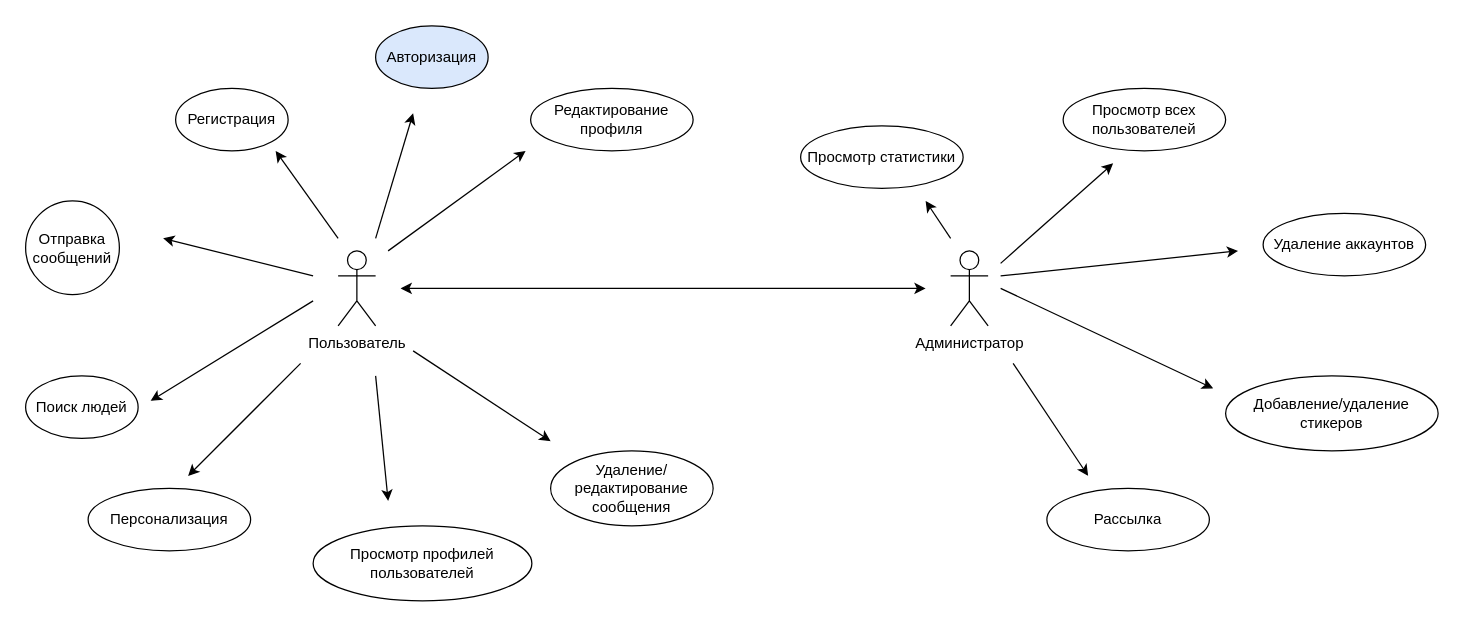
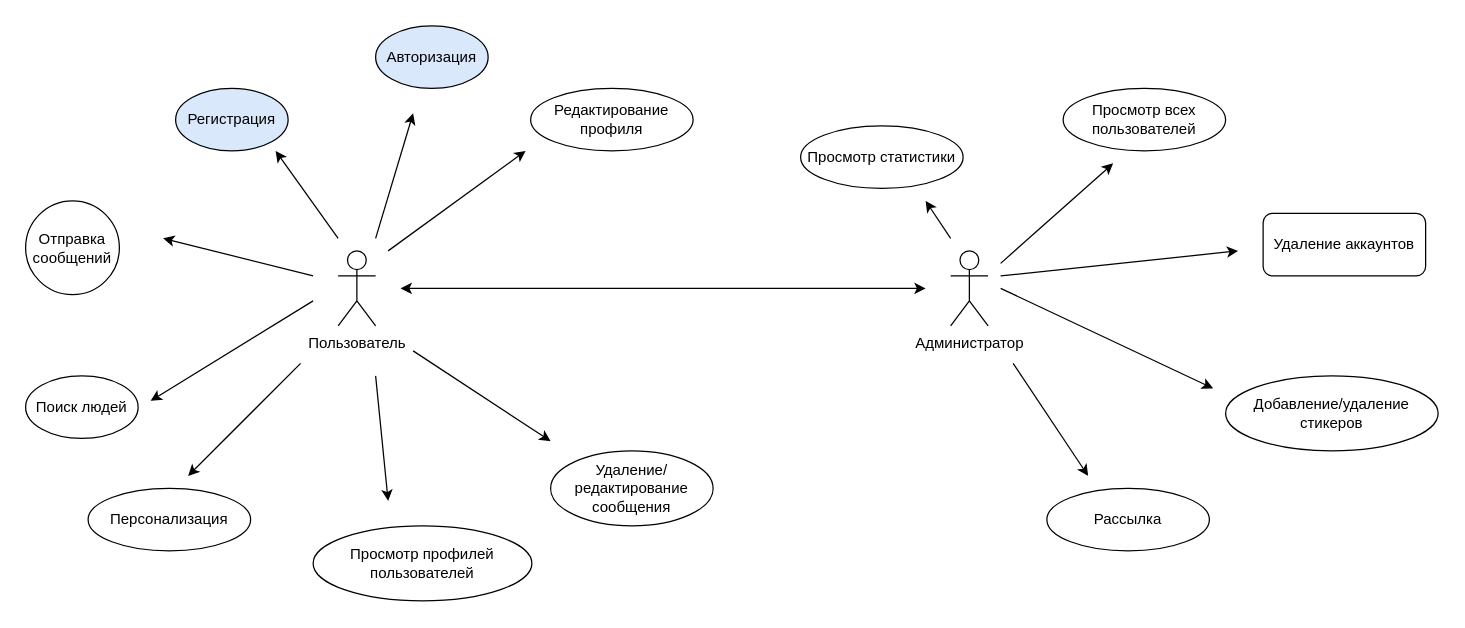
node "Регистрация": fillcolor #ffffff -> #dae8fc
node "Удаление аккаунтов": shape ellipse -> rounded rectangle
